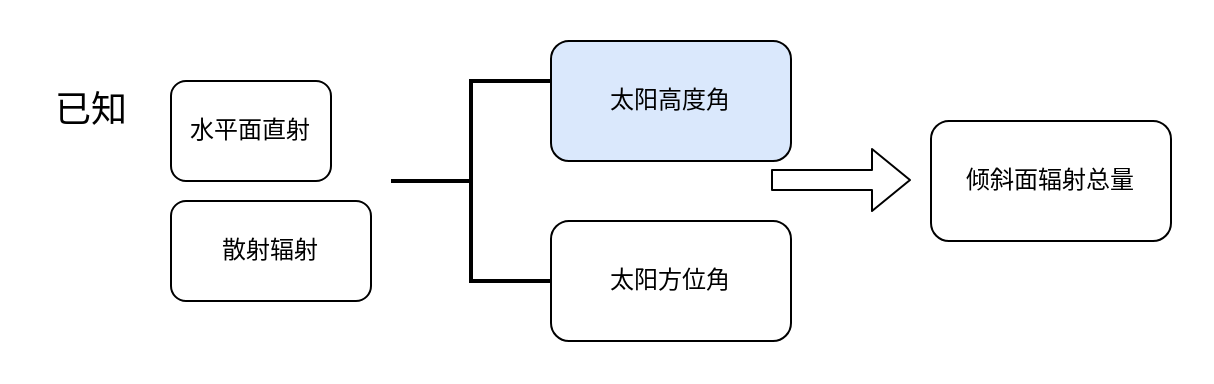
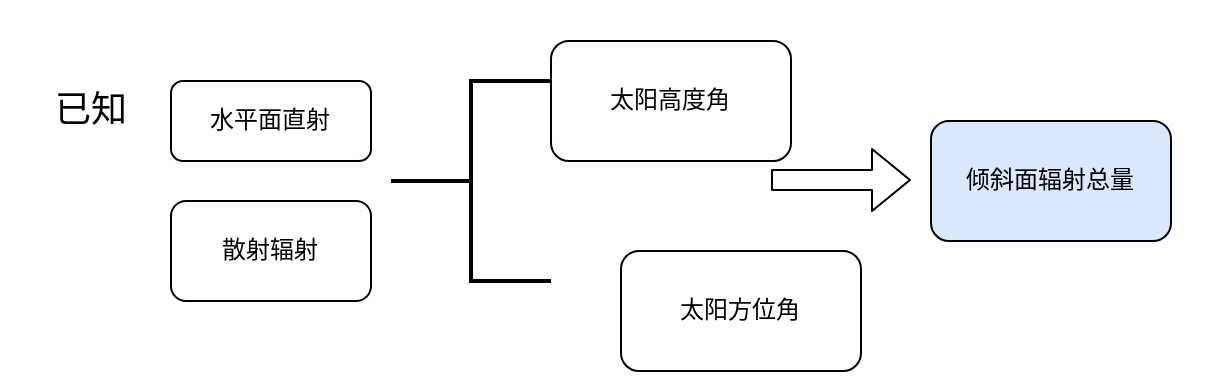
node "太阳高度角": fillcolor #dae8fc -> #ffffff
node "水平面直射": size 160x100 -> 200x80
node "倾斜面辐射总量": fillcolor #ffffff -> #dae8fc
node "太阳方位角": moved (671, 281) -> (741, 311)
